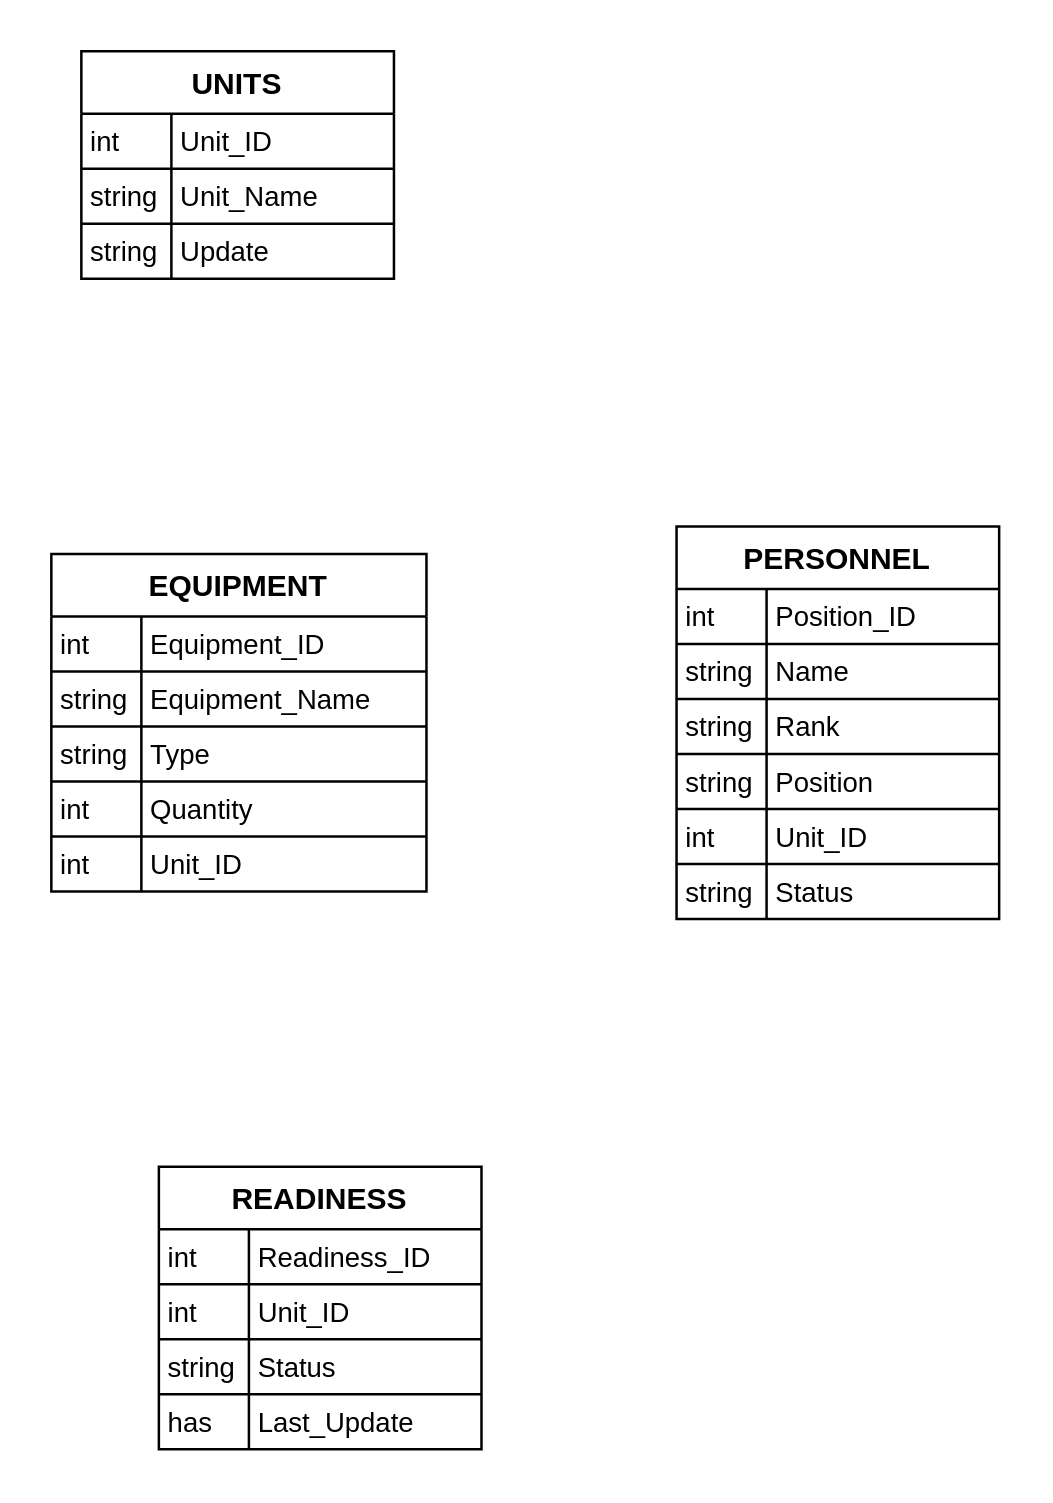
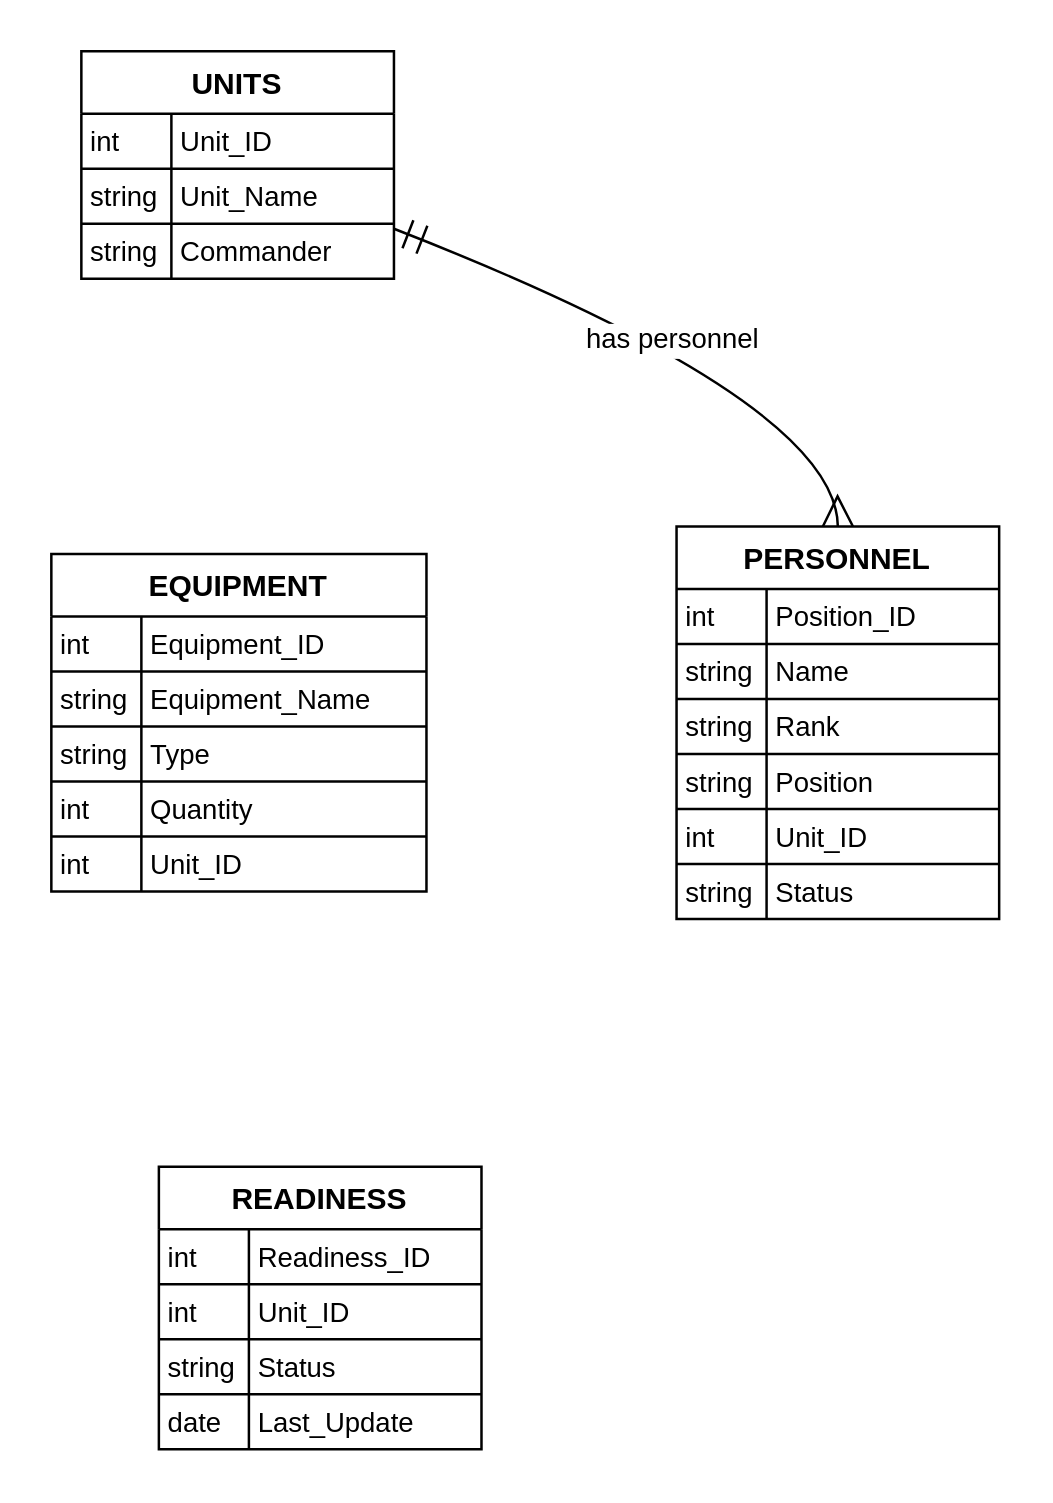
node "Update": label "Update" -> "Commander"
edge "UNITS" -- "PERSONNEL": added, label "has personnel"
node "has": label "has" -> "date"
